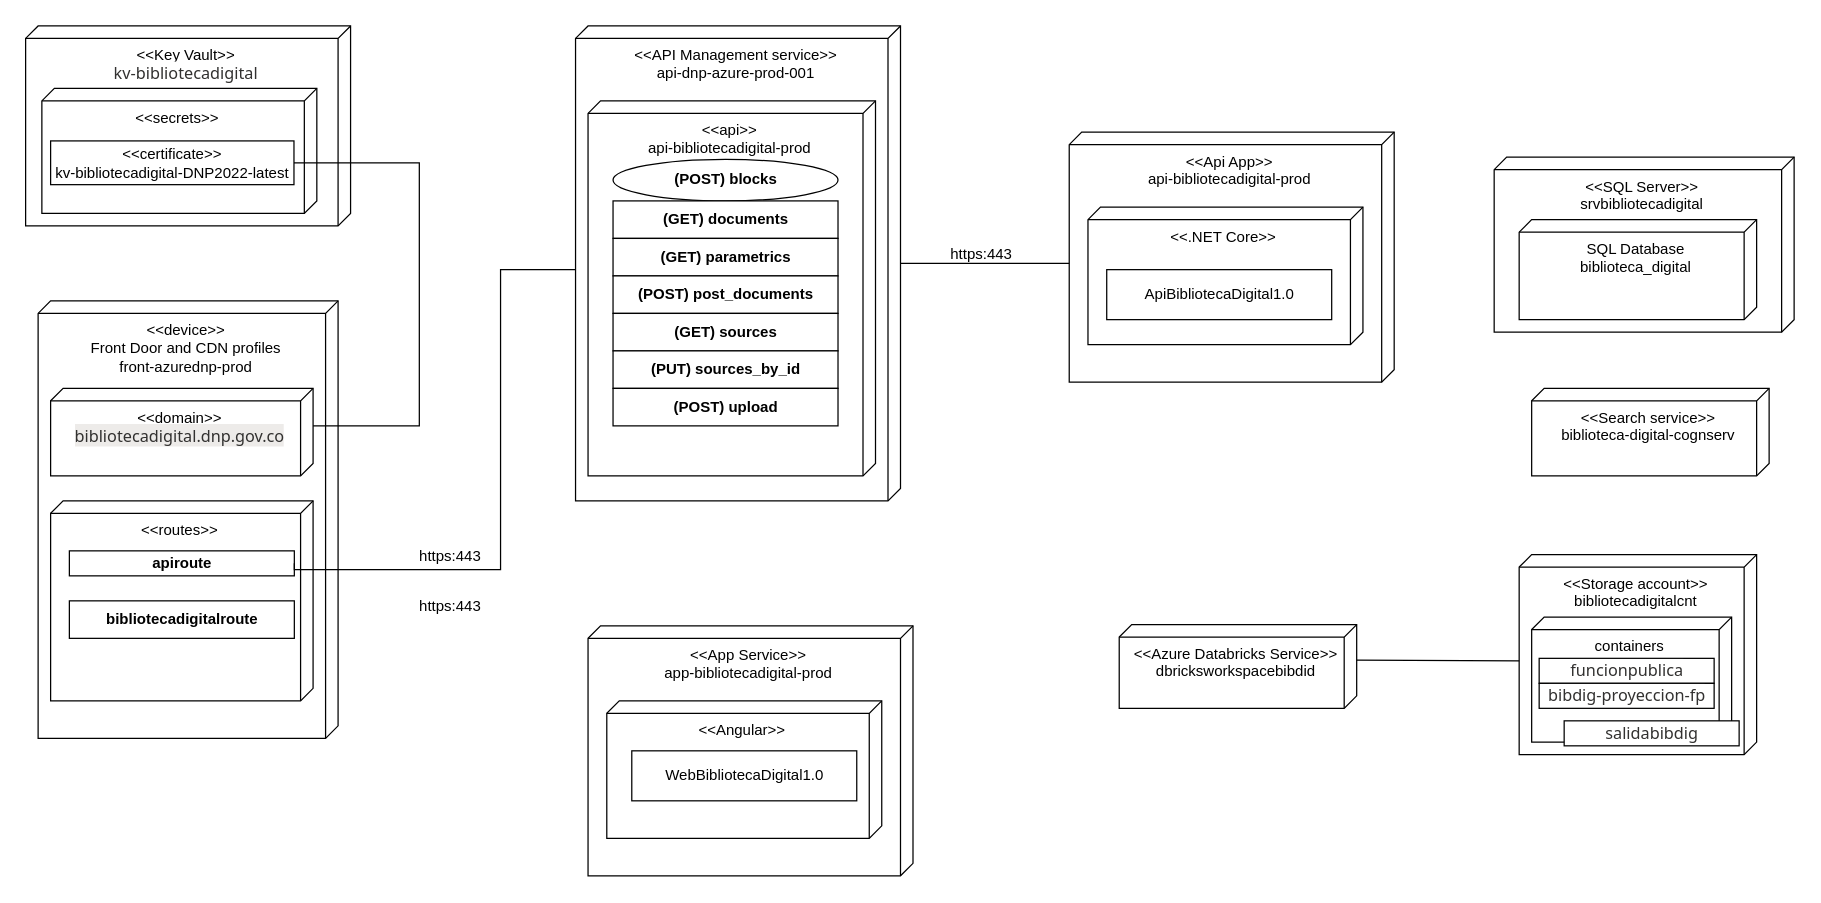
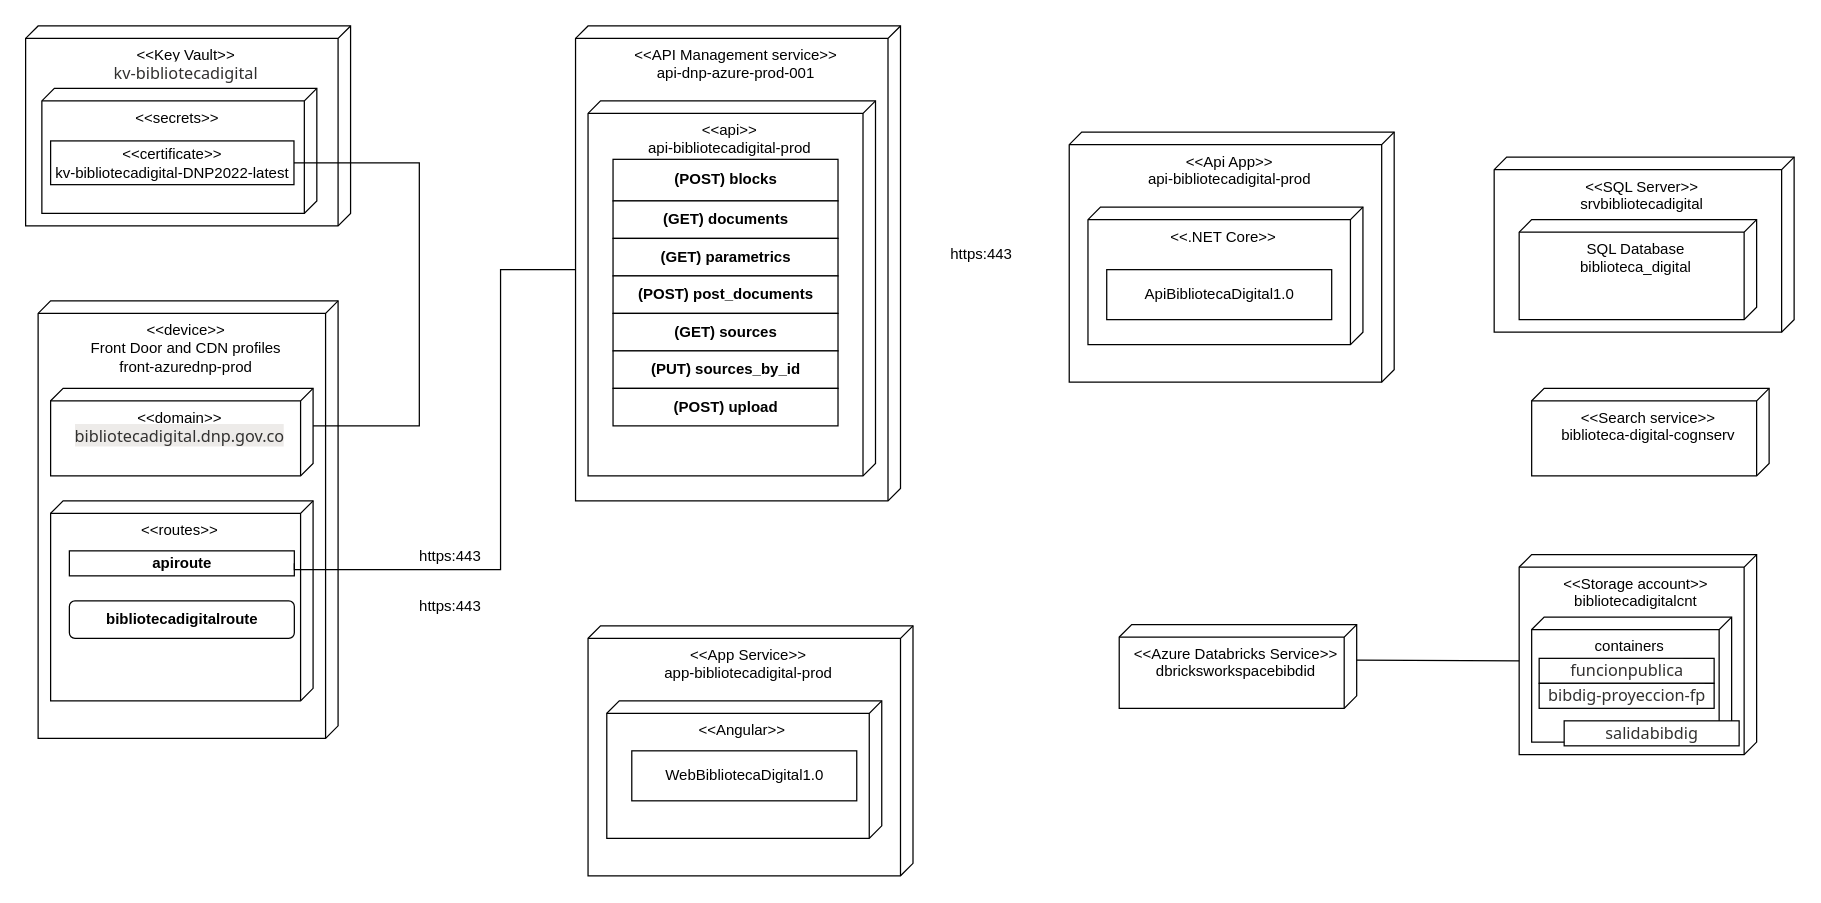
node "(POST) blocks": shape ellipse -> rectangle
edge "<<Api App>> api-bibliotecadigital-prod" -- "<<API Management service>> api-dnp-azure-prod-001": removed
node "bibliotecadigitalroute": shape rectangle -> rounded rectangle
